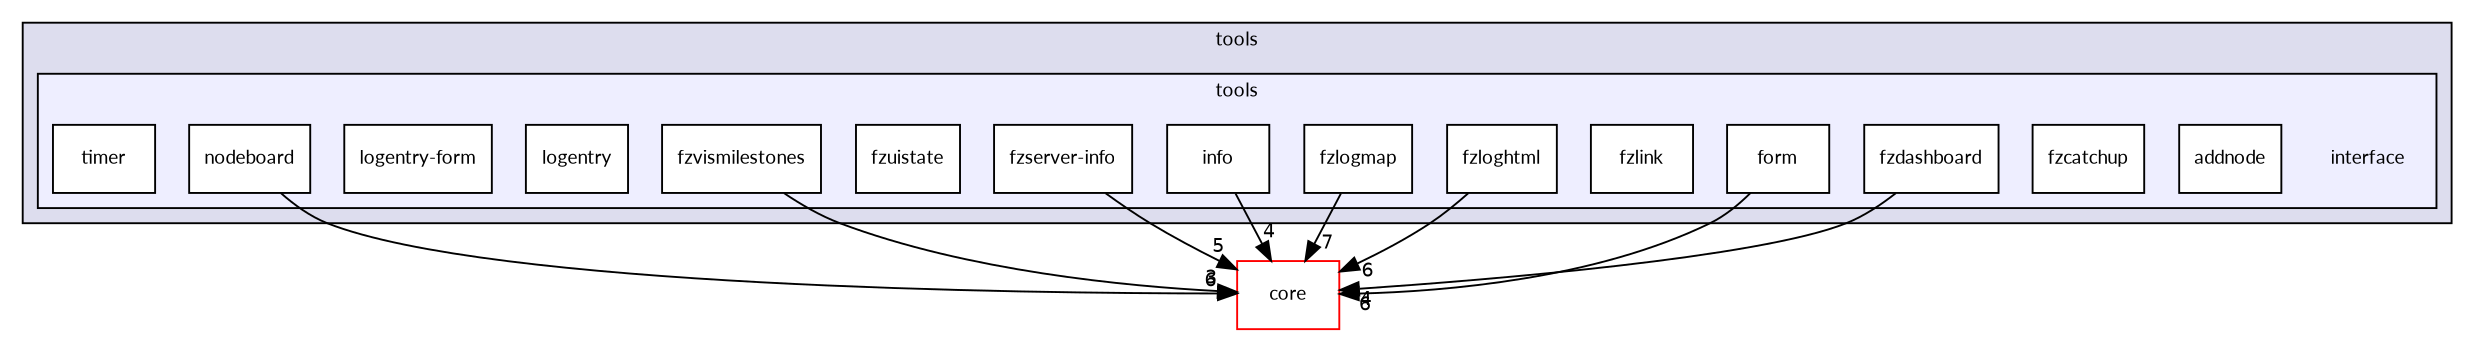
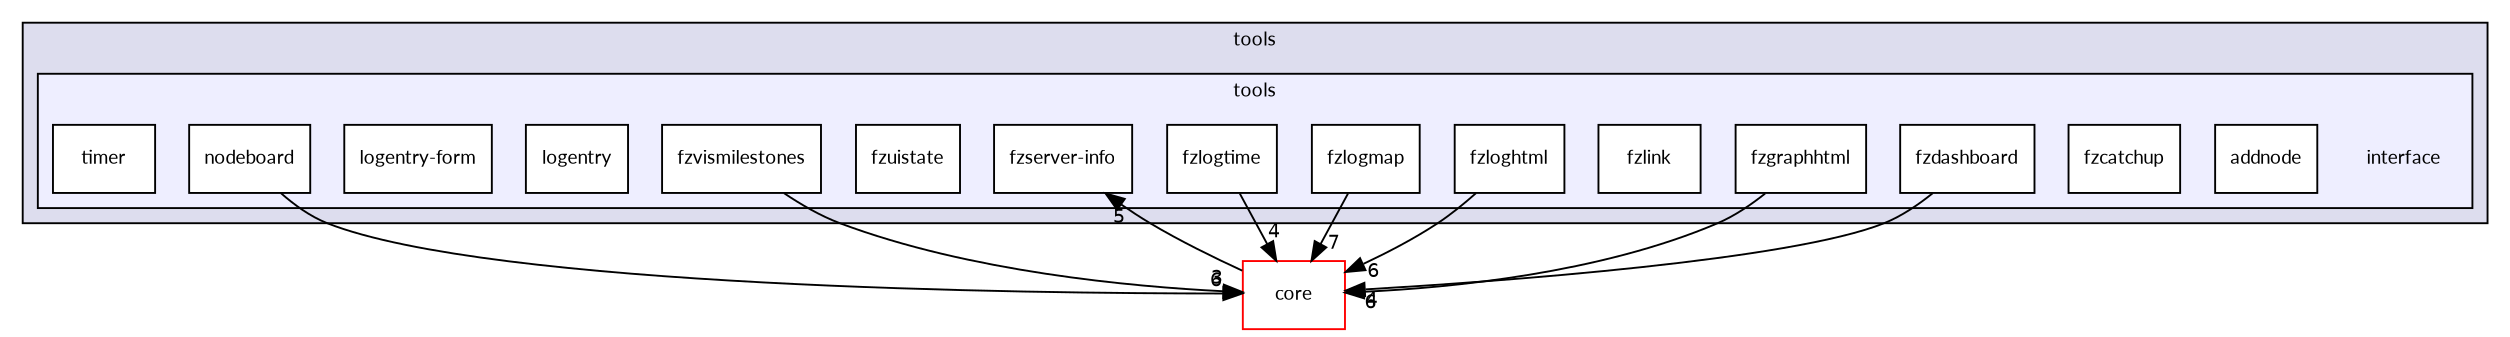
node "info": label "info" -> "fzlogtime"
node "form": label "form" -> "fzgraphhtml"
edge "fzserver-info" -> "core": reversed
